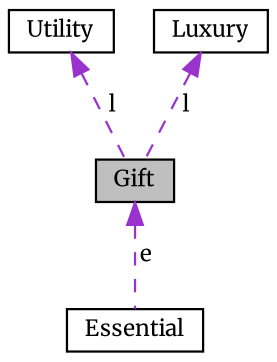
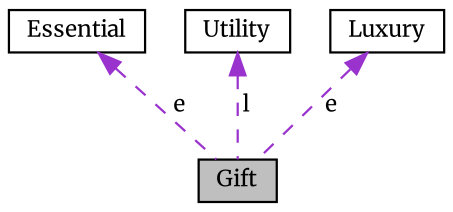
edge "Gift" -> "Luxury": label " l" -> " e"
edge "Essential" -> "Gift": reversed
